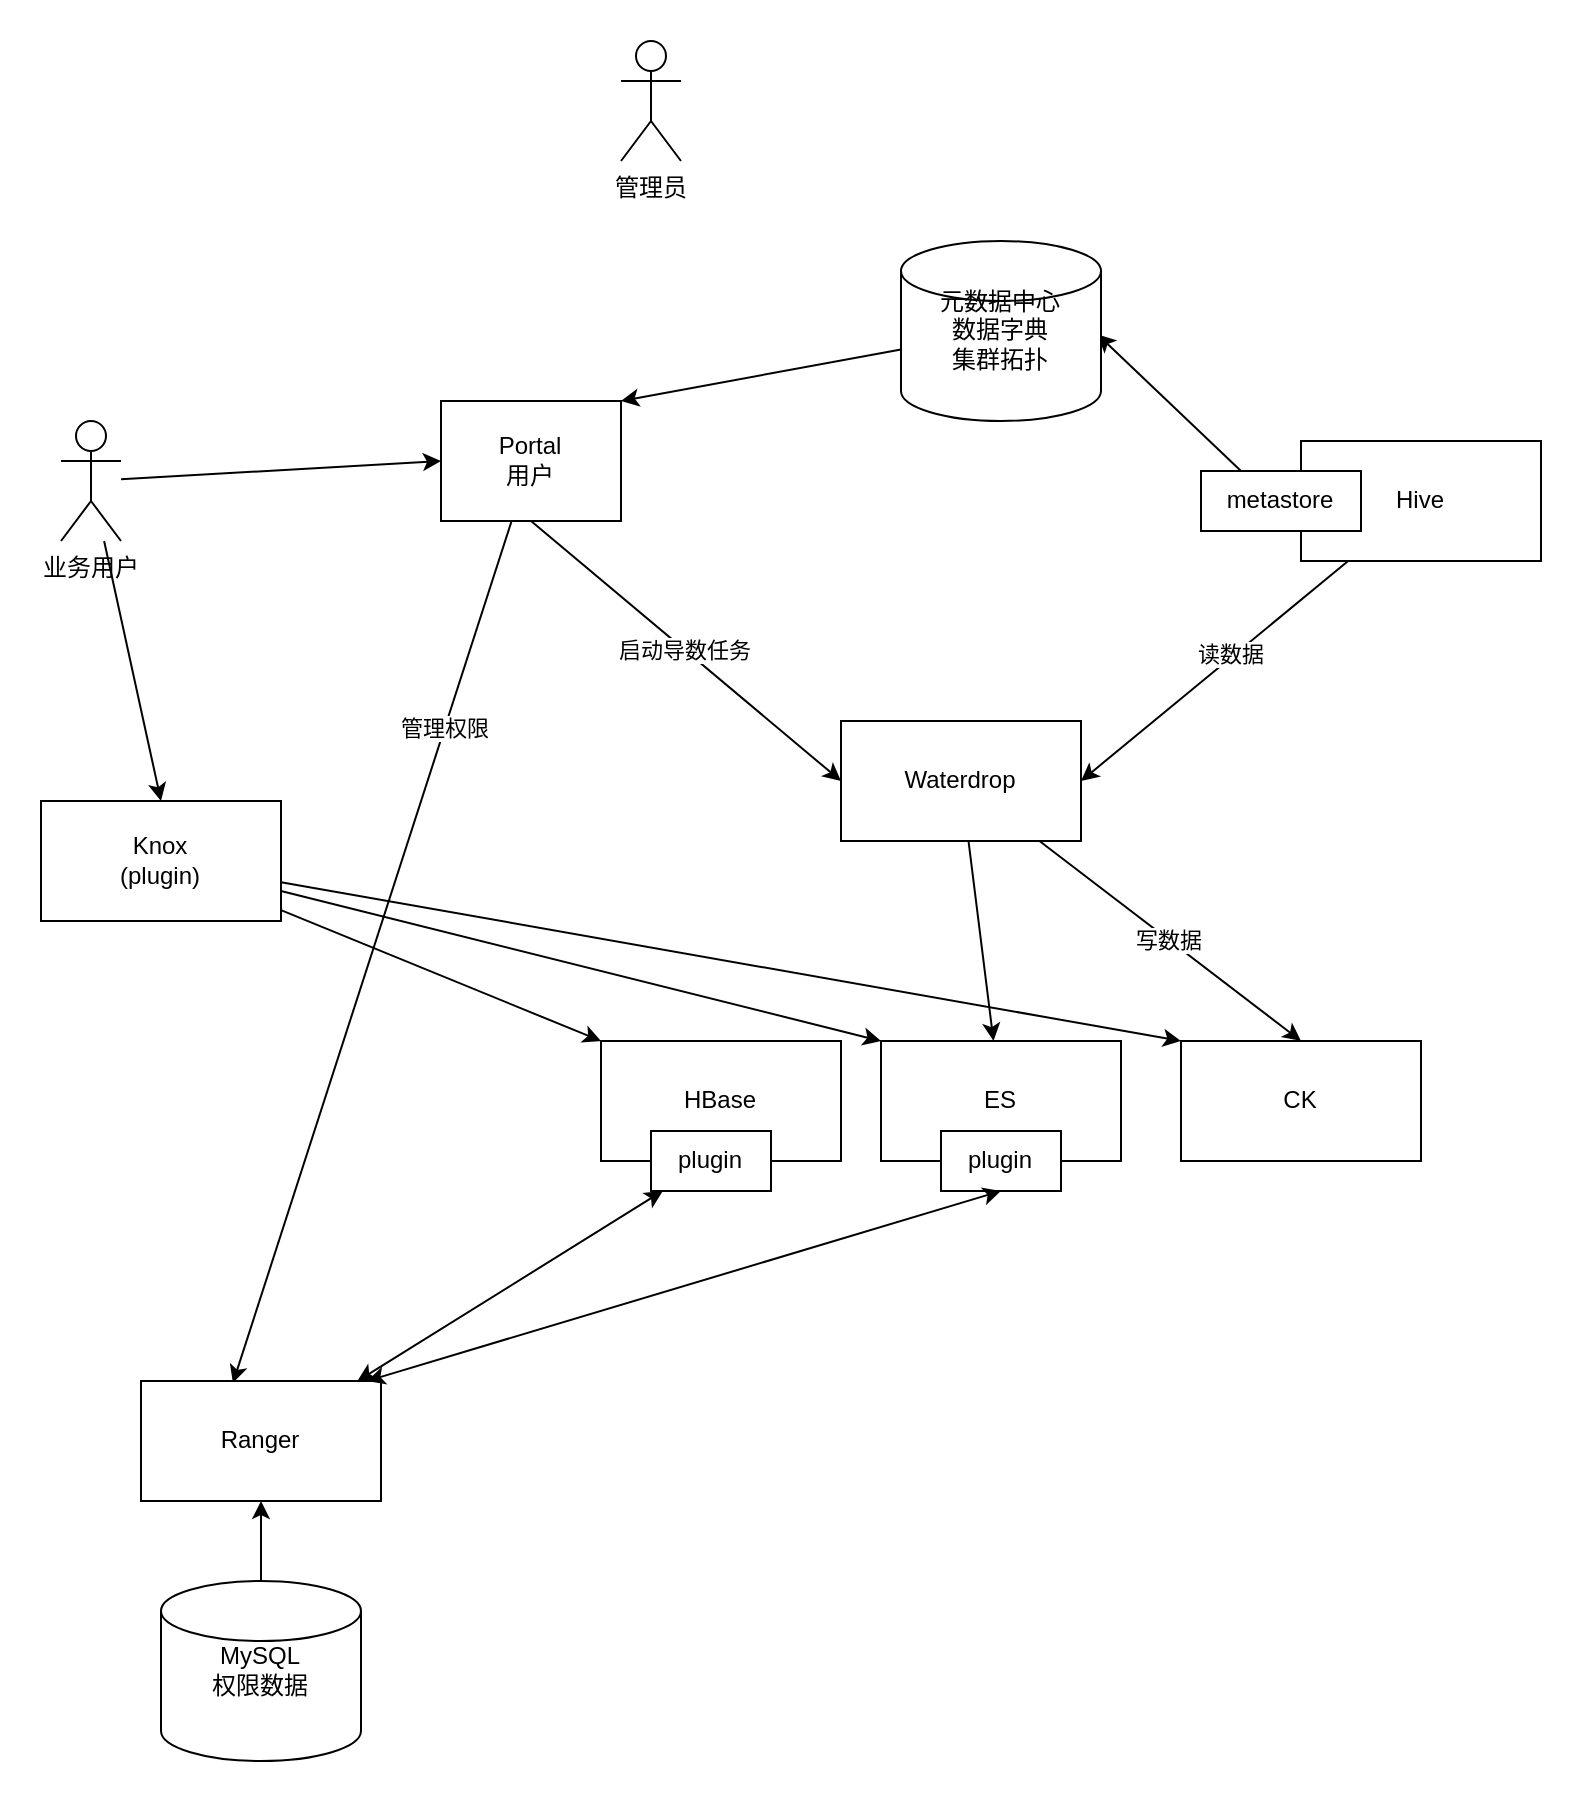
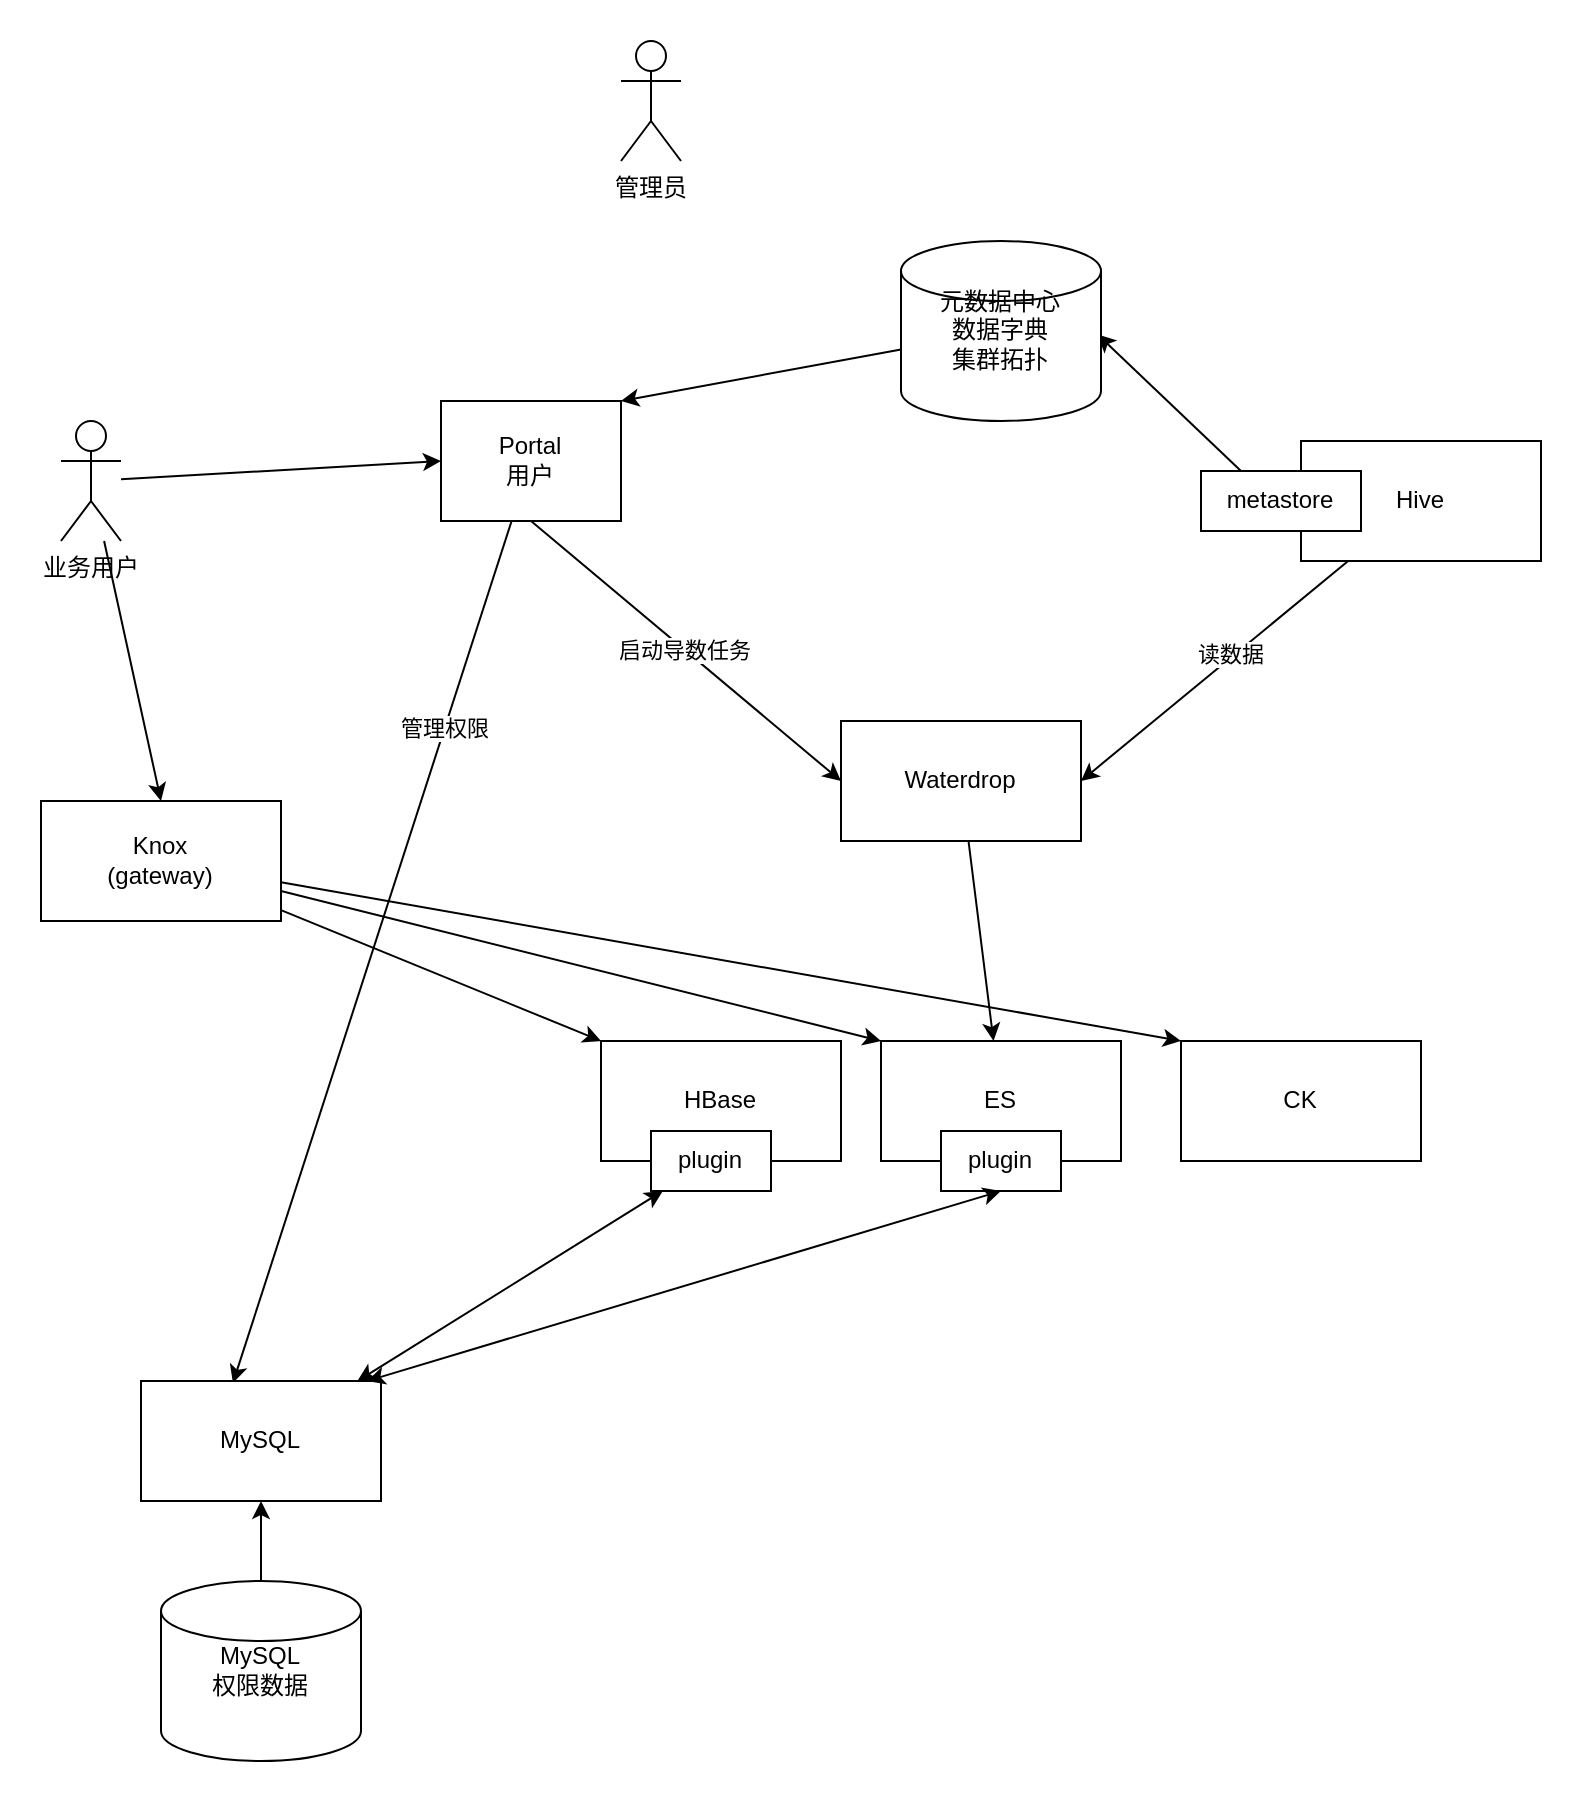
node "Knox (plugin)": label "Knox (plugin)" -> "Knox (gateway)"
edge "Waterdrop" -> "CK": removed, label "写数据"
node "Ranger": label "Ranger" -> "MySQL"
